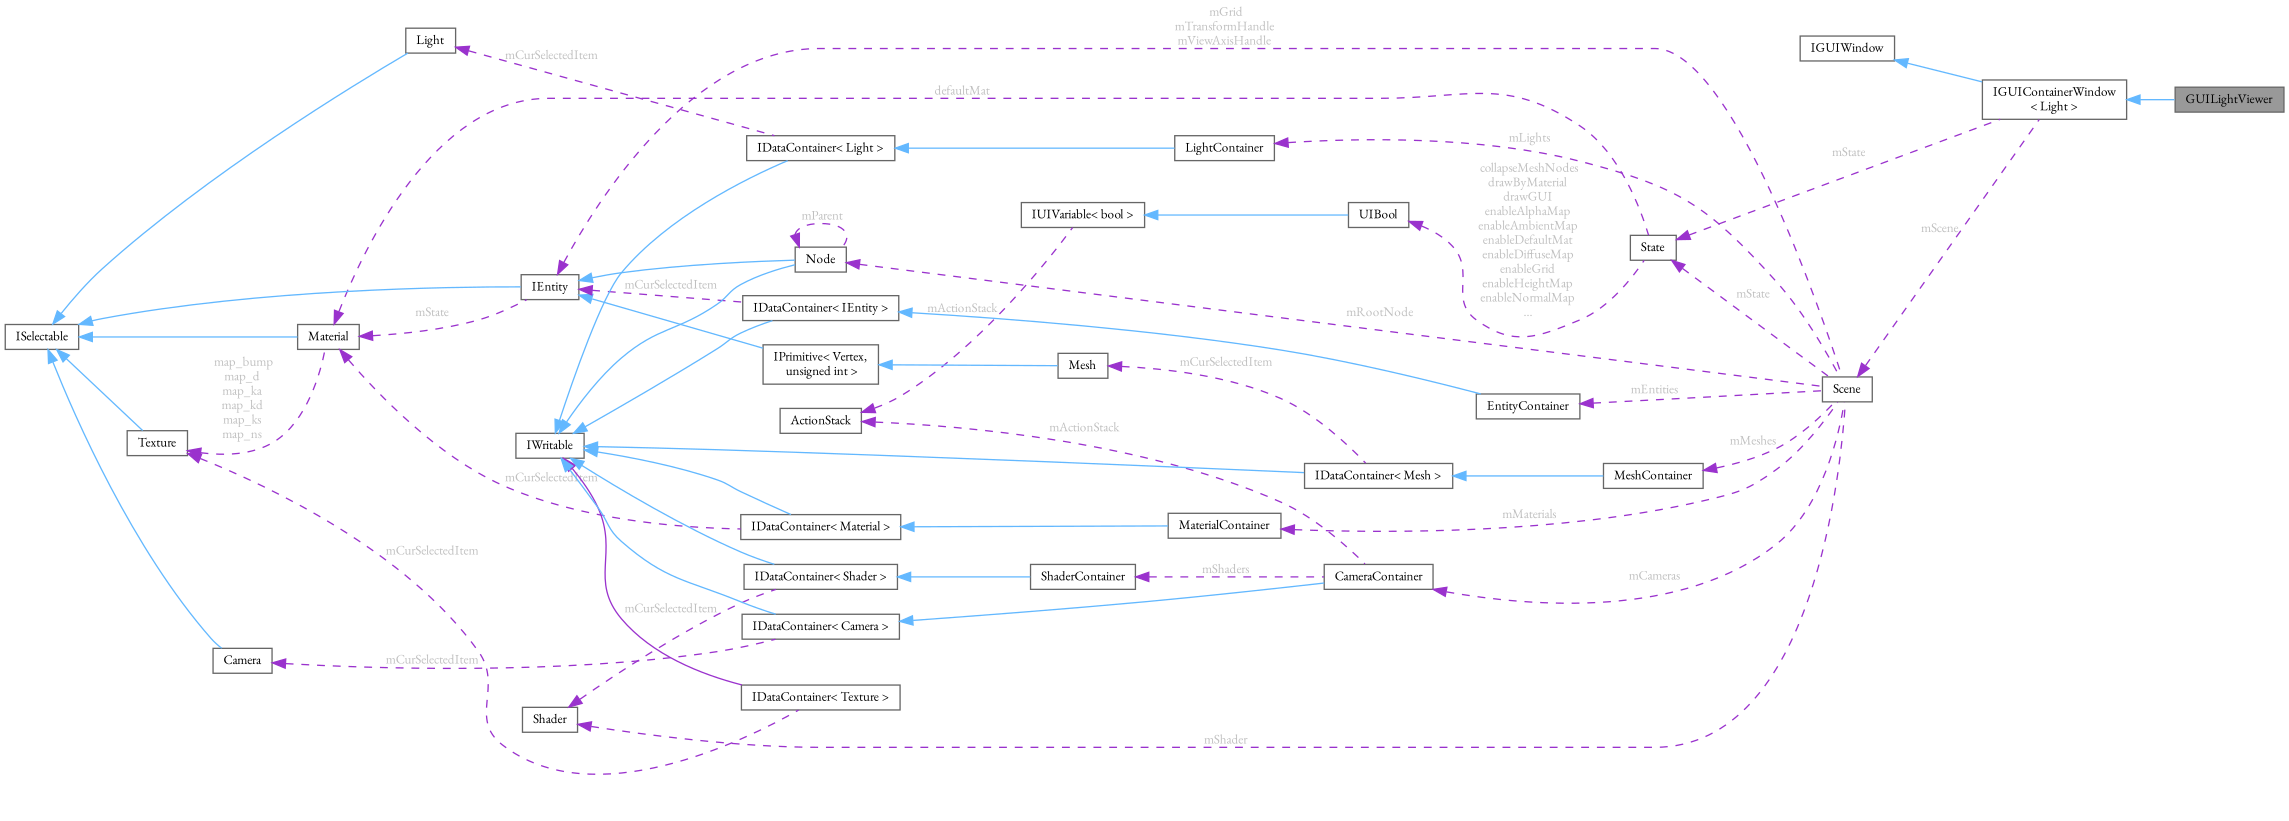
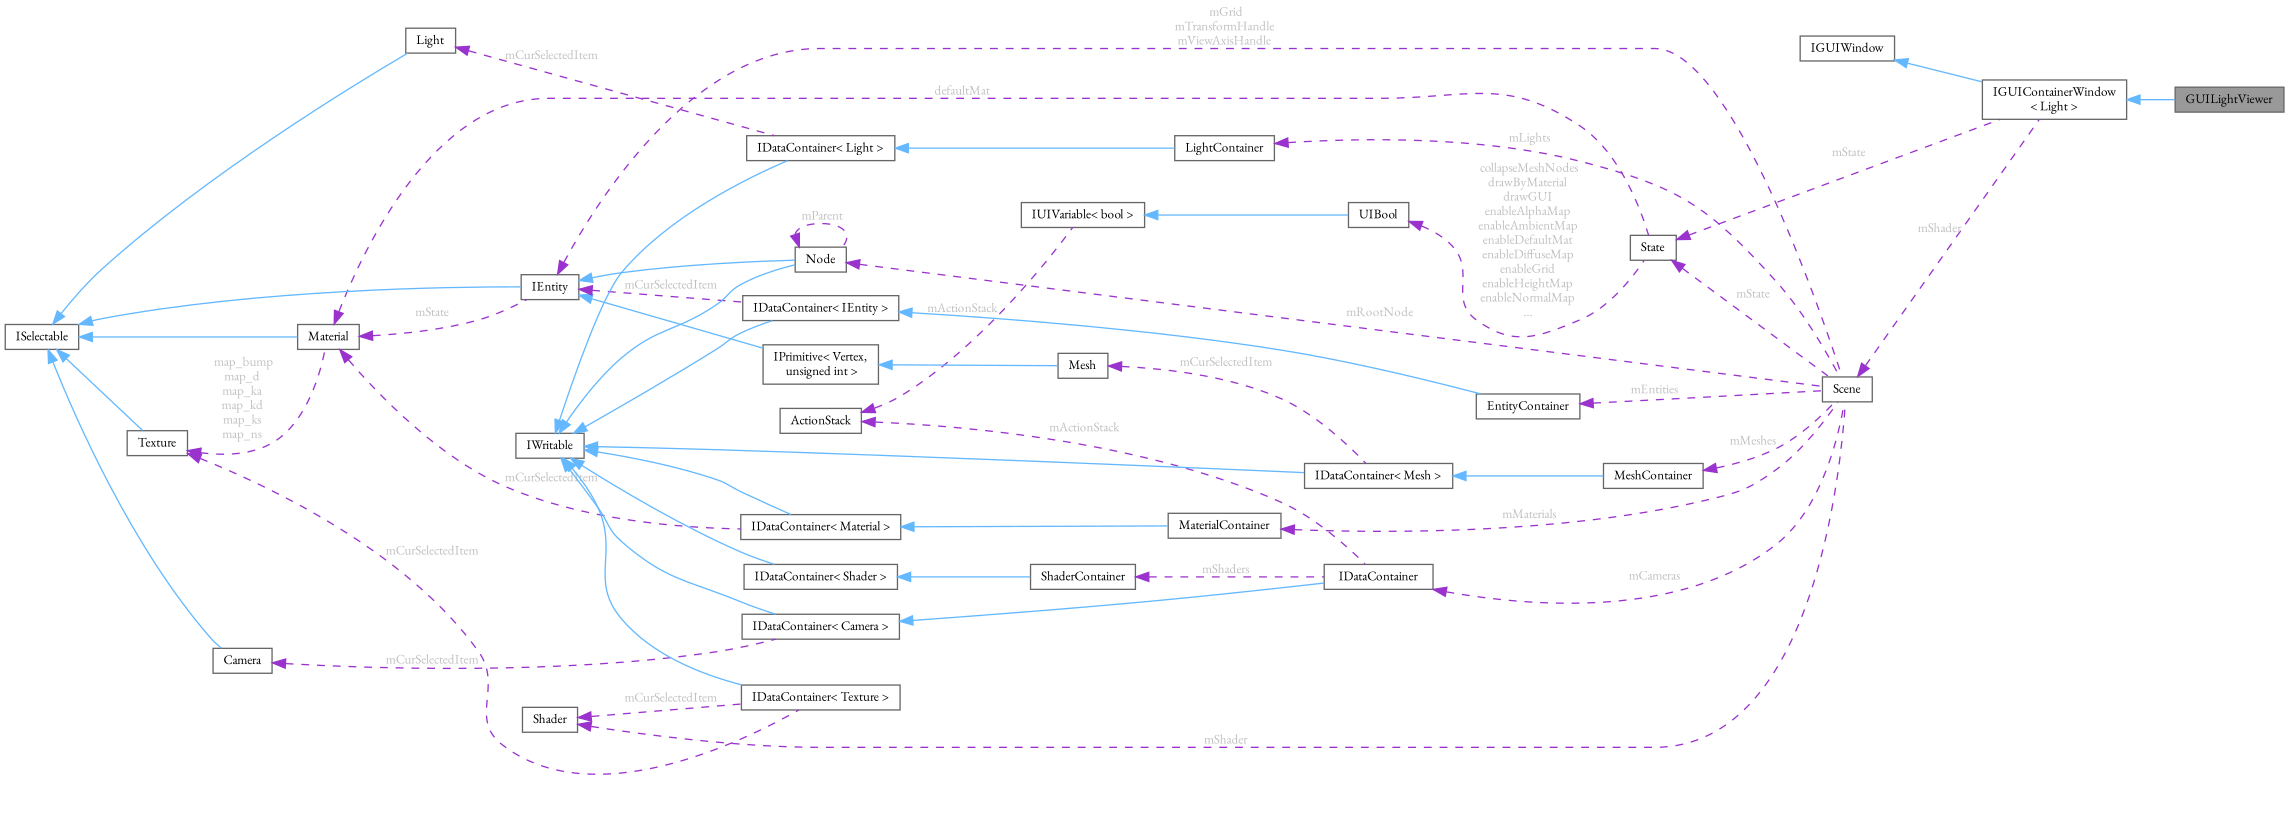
edge "IGUIContainerWindow < Light >" -> "Scene": label " mScene" -> " mShader"
node "CameraContainer": label "CameraContainer" -> "IDataContainer"
edge "IDataContainer< Texture >" -> "IWritable": color darkorchid3 -> steelblue1
edge "IDataContainer< Shader >" -> "Shader": now "IDataContainer< Texture >" -> "Shader"
